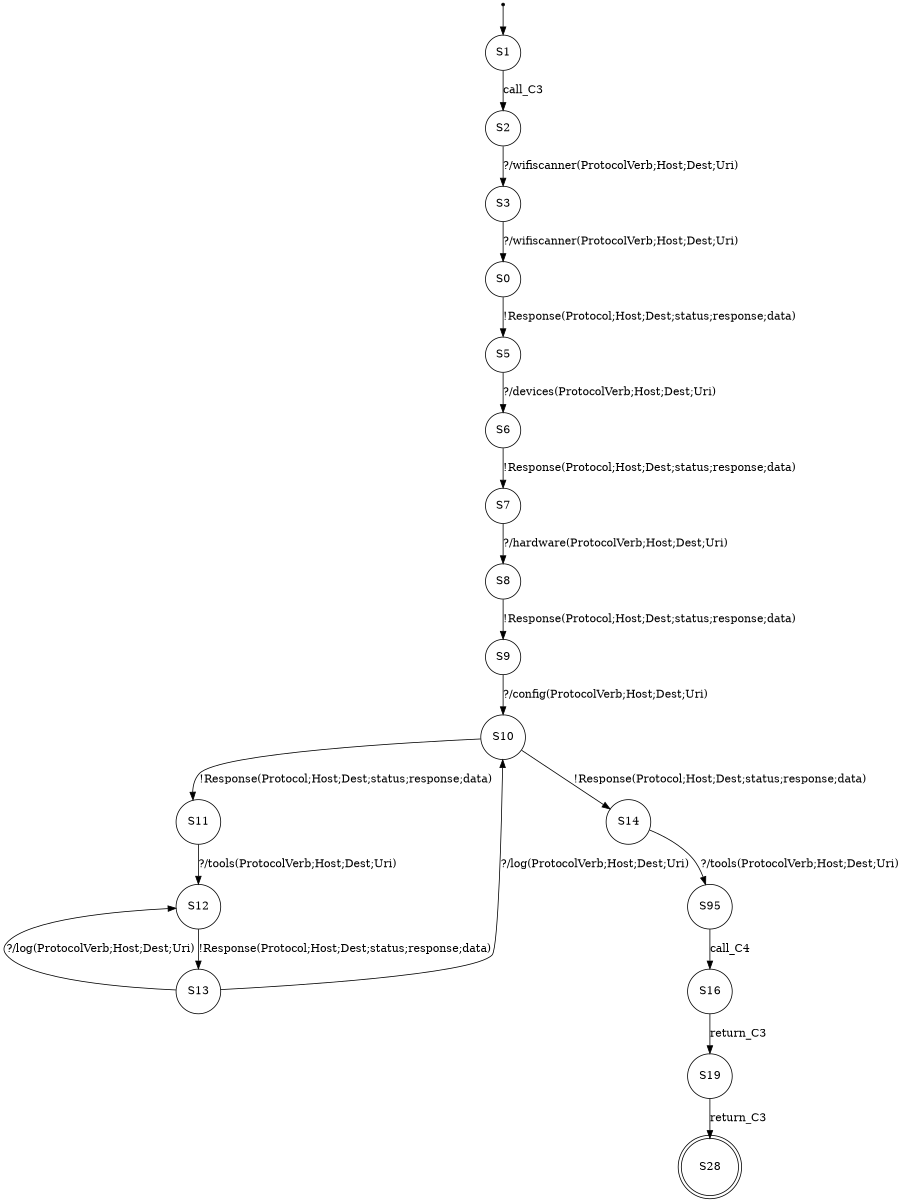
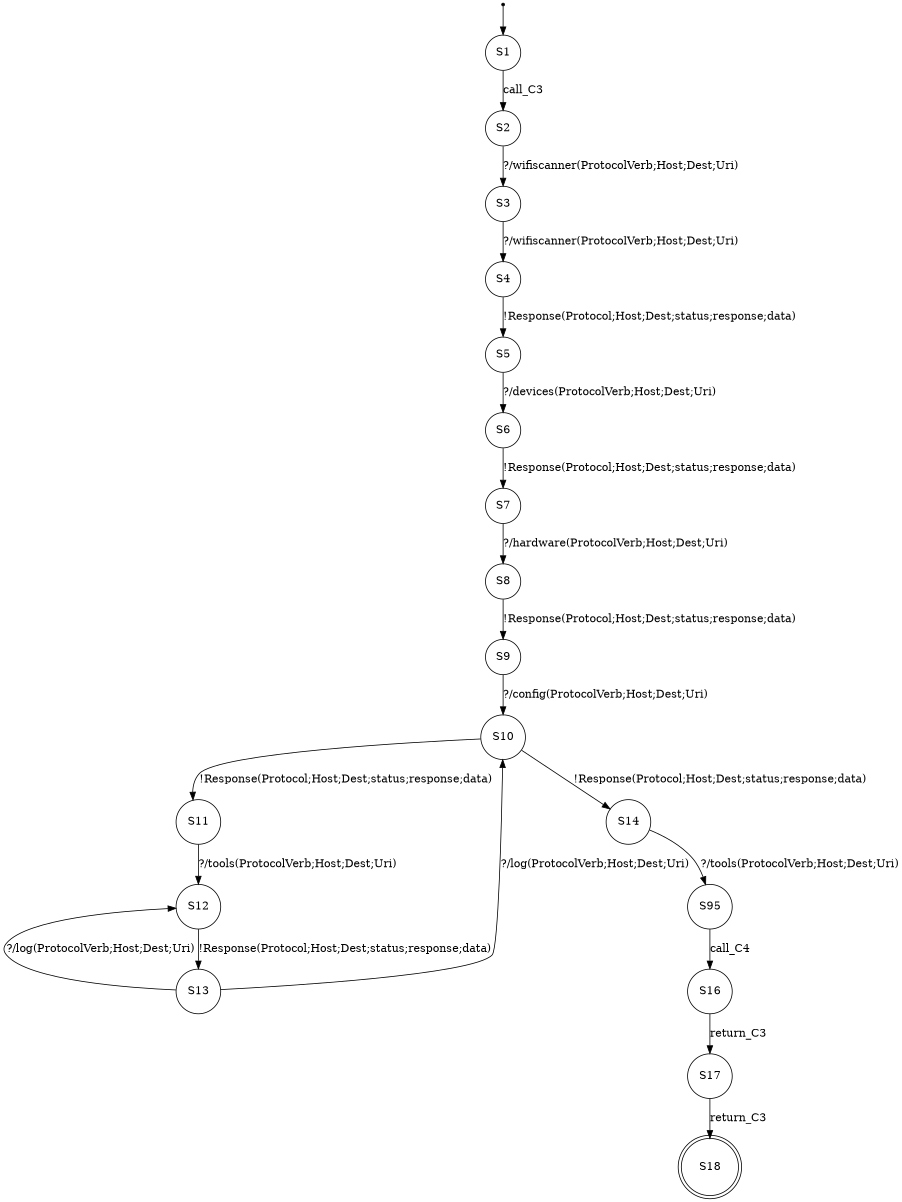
node "S0": label "S0" -> "S4"
node "S19": label "S19" -> "S17"
node "S28": label "S28" -> "S18"
